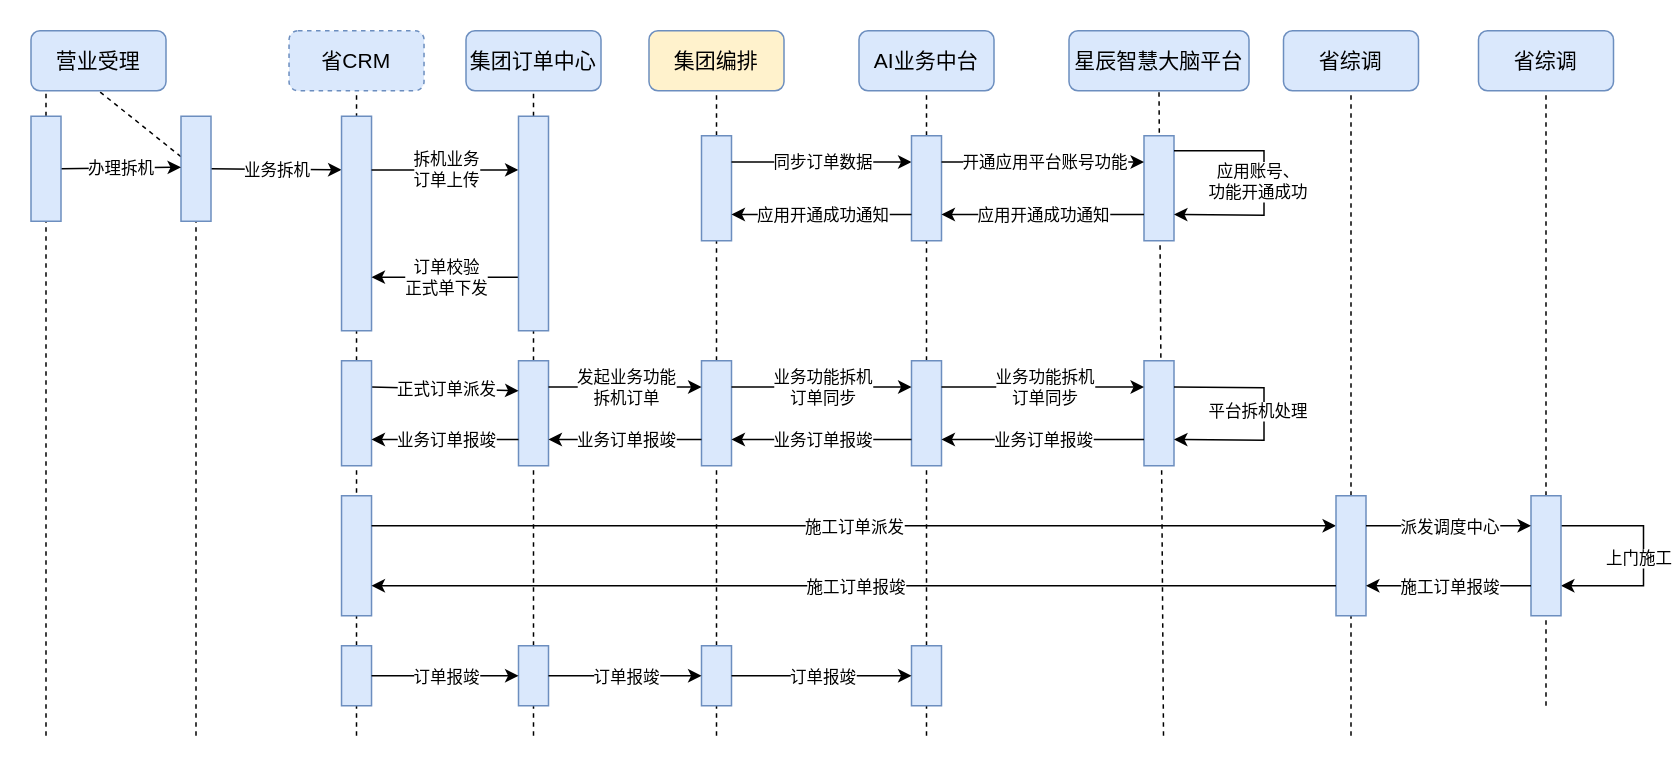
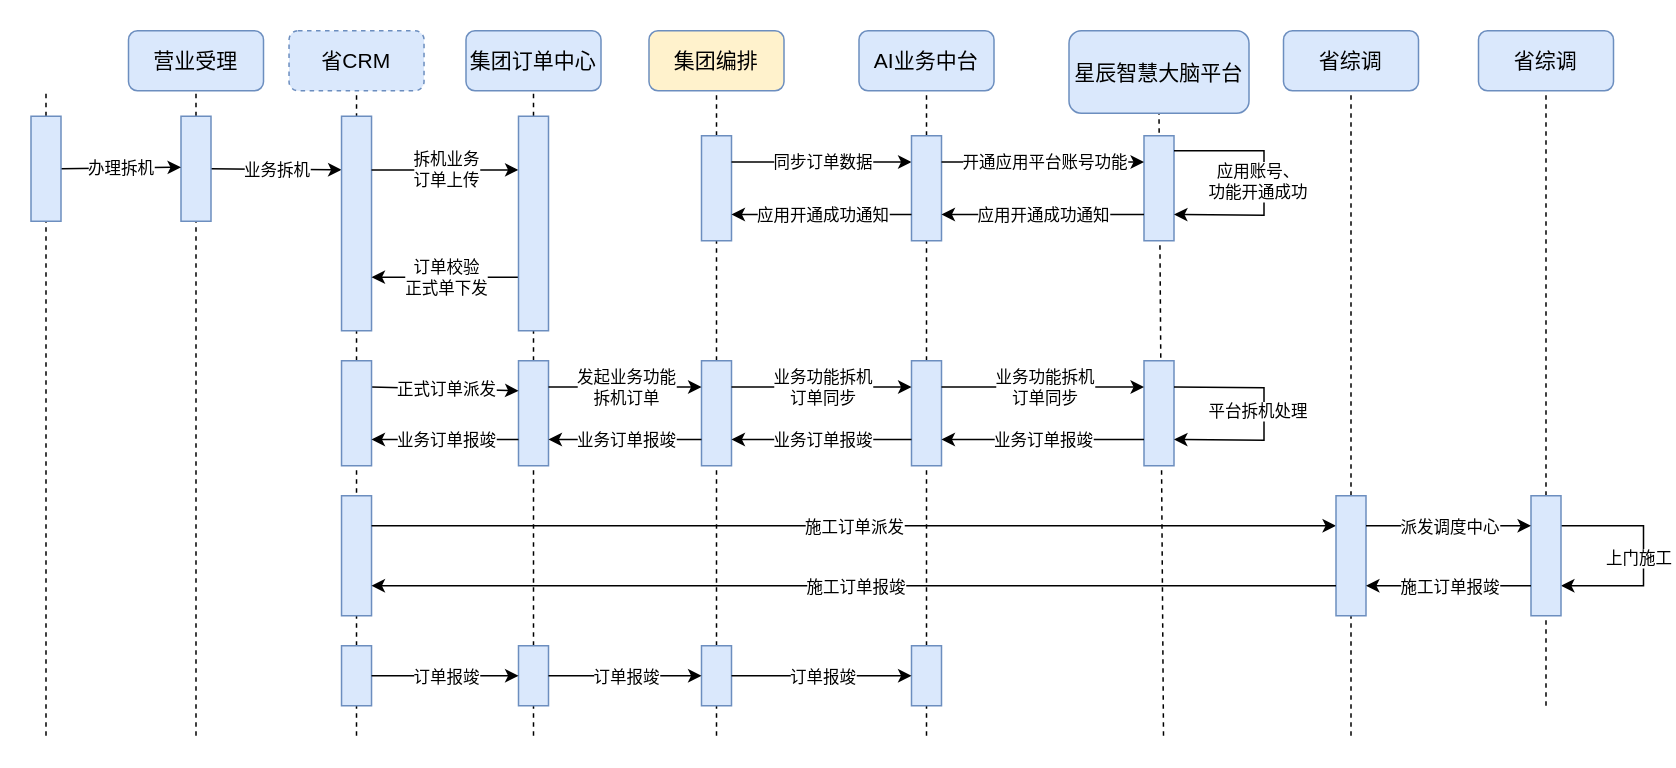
node "营业受理": moved (98, 61) -> (196, 61)
node "星辰智慧大脑平台": size 180x60 -> 180x83
